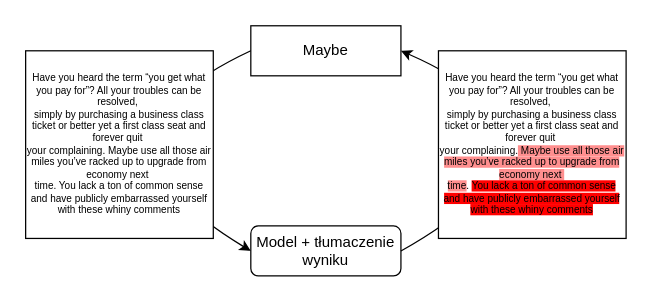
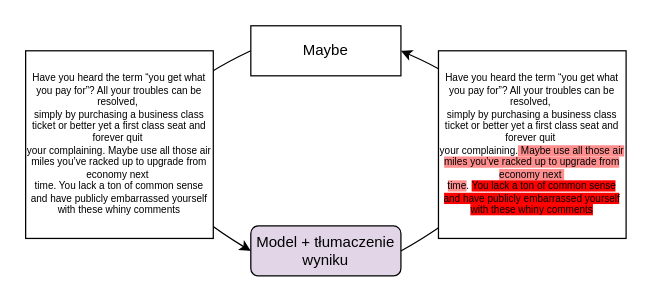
node "Model + tłumaczenie wyniku": fillcolor #ffffff -> #e1d5e7
